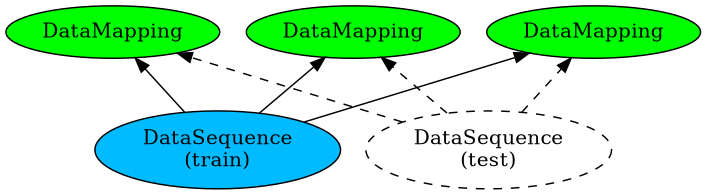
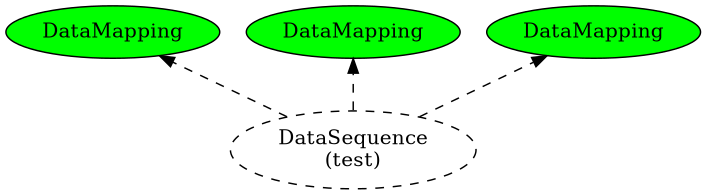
node "DataSequence (train)": removed
